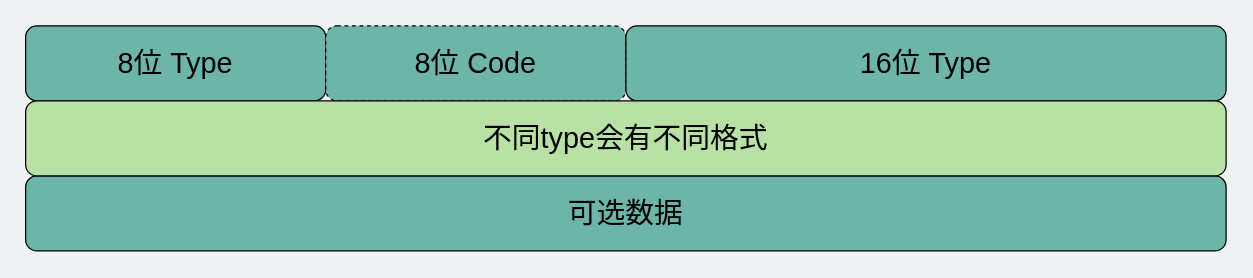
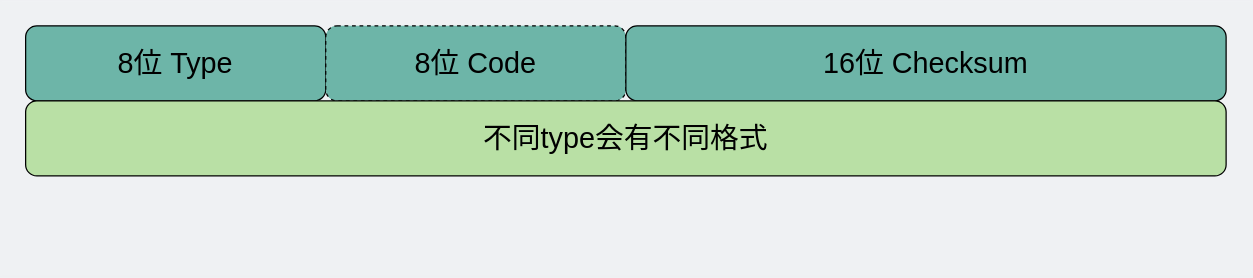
node "16位 Type": label "16位 Type" -> "16位 Checksum"
node "可选数据": removed
